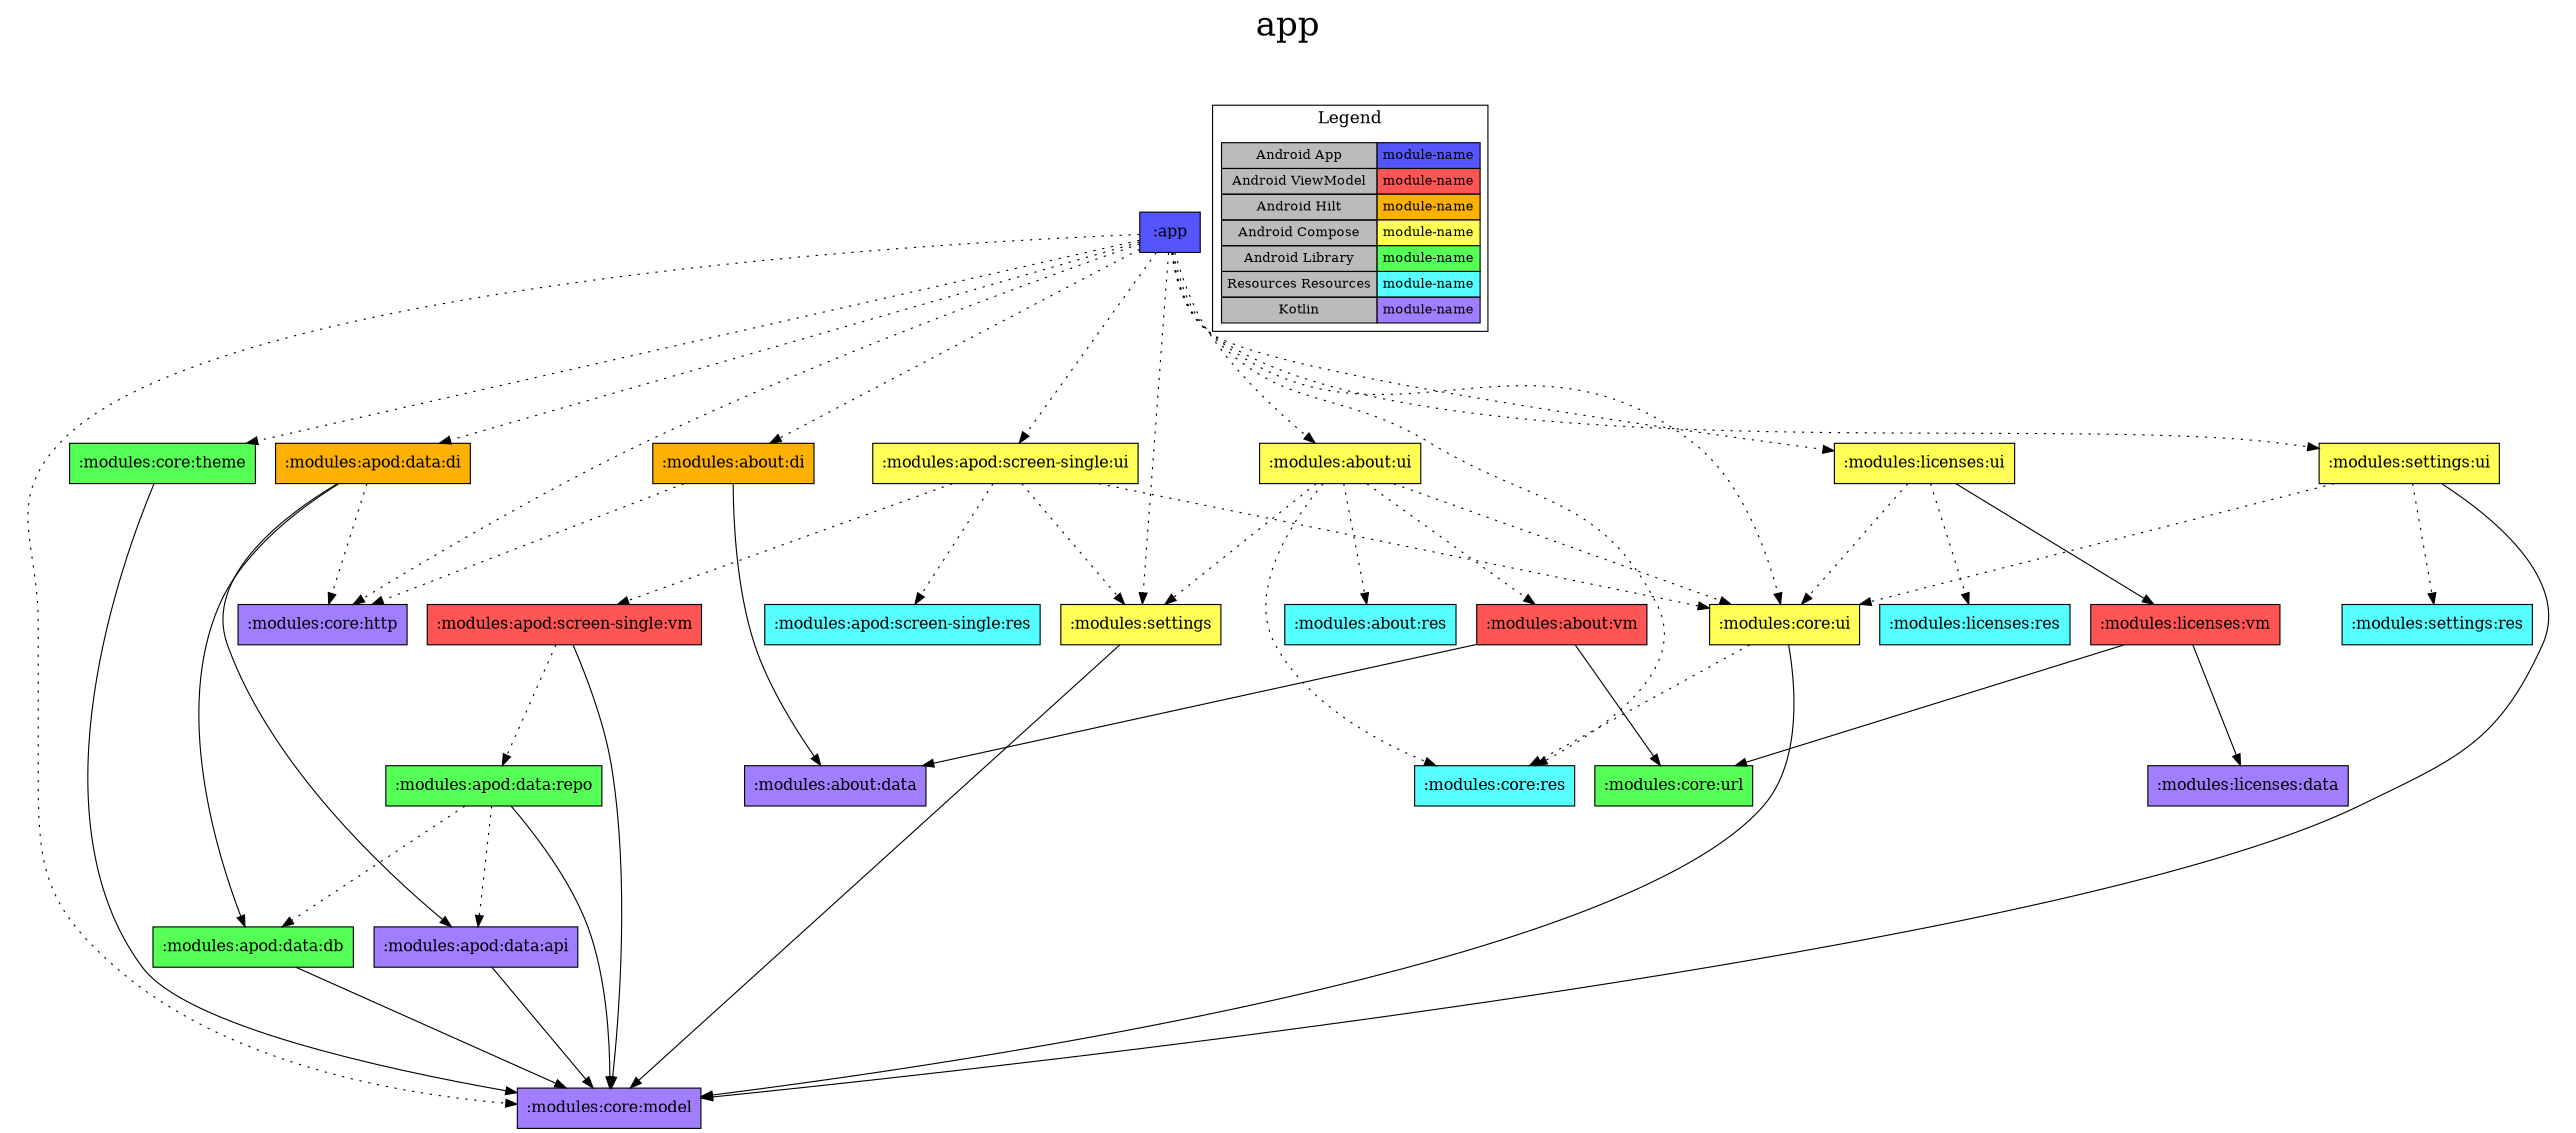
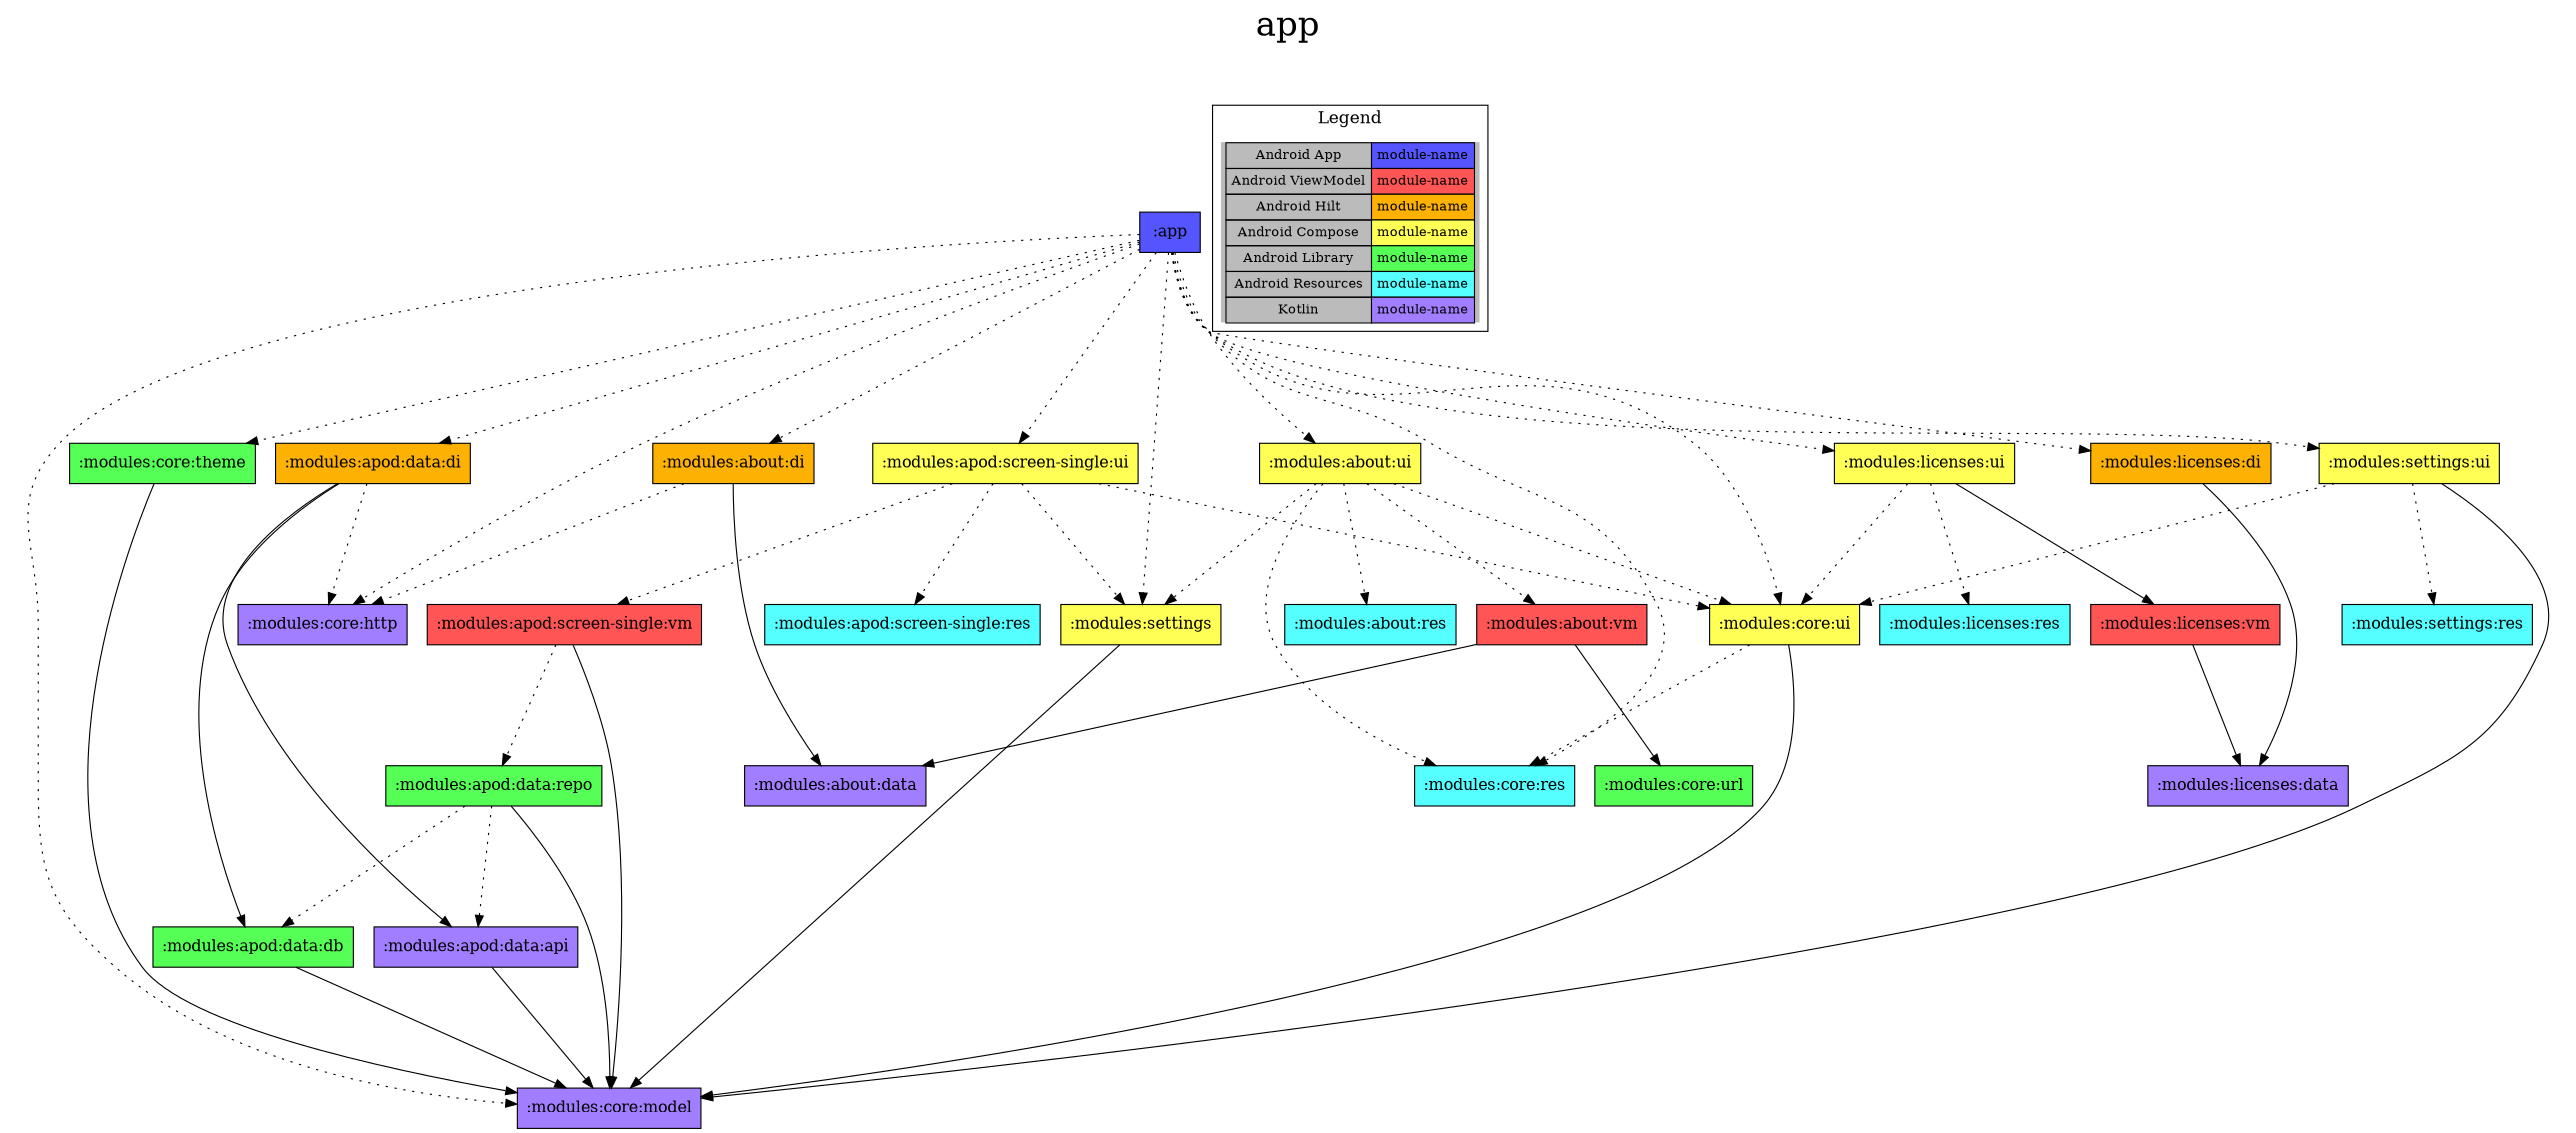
node "Android App": text "Resources Resources" -> "Android Resources"
node ":modules:licenses:di": added
edge ":modules:licenses:vm" -> ":modules:core:url": removed
